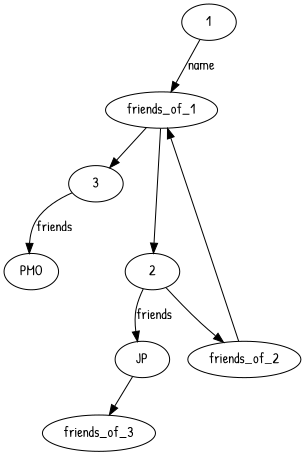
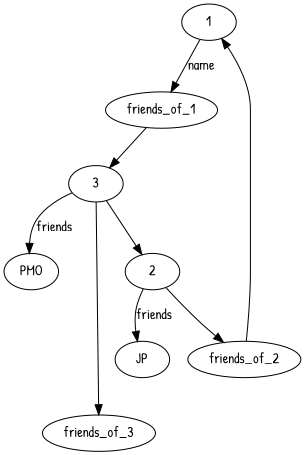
edge "friends_of_1" -> "2": now "3" -> "2"
edge "friends_of_2" -> "friends_of_1": now "friends_of_2" -> "1"
edge "JP" -> "friends_of_3": now "3" -> "friends_of_3"
